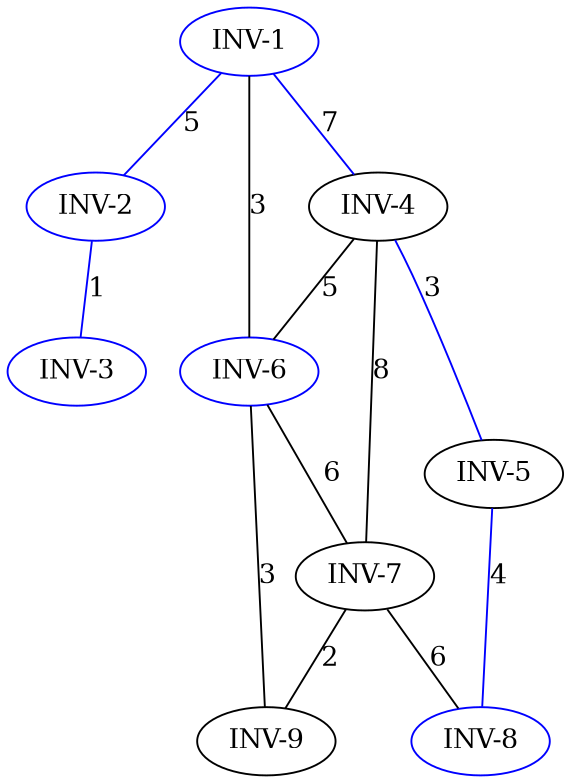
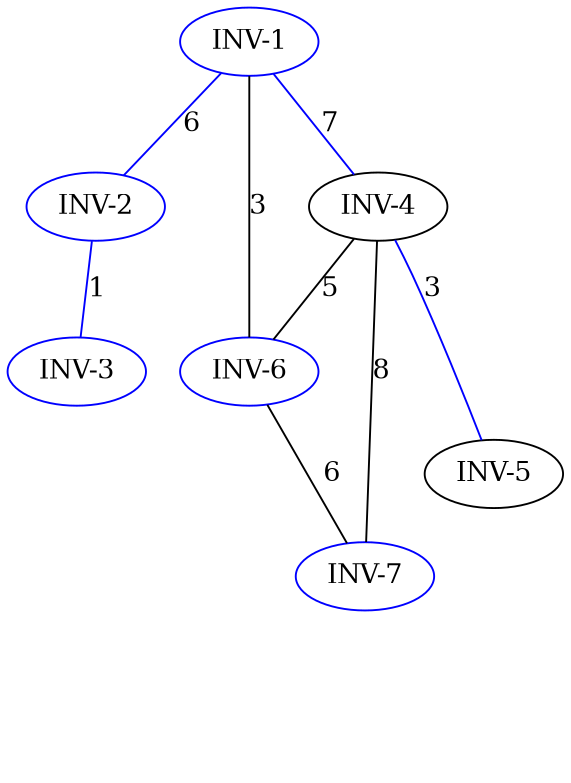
edge "INV-1" -- "INV-2": label "5" -> "6"
node "INV-7": color black -> blue
node "INV-9": removed
node "INV-8": removed
